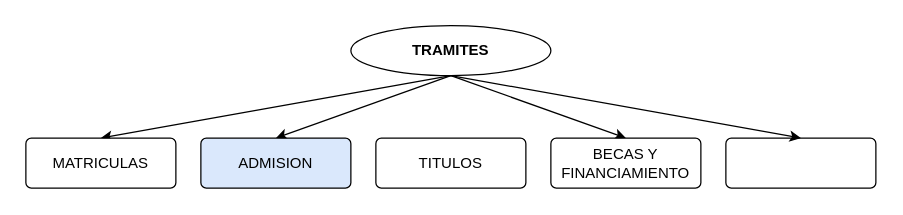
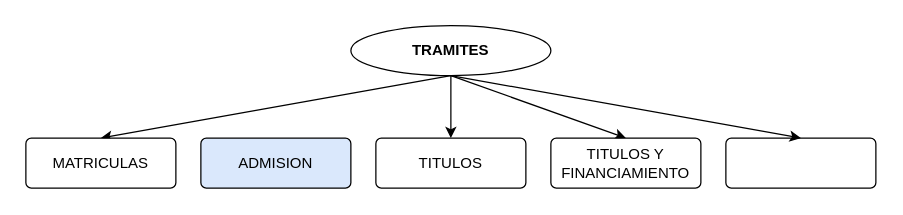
edge "TRAMITES" -> "TITULOS": added
edge "TRAMITES" -> "ADMISION": removed
node "BECAS Y FINANCIAMIENTO": label "BECAS Y FINANCIAMIENTO" -> "TITULOS Y FINANCIAMIENTO"
